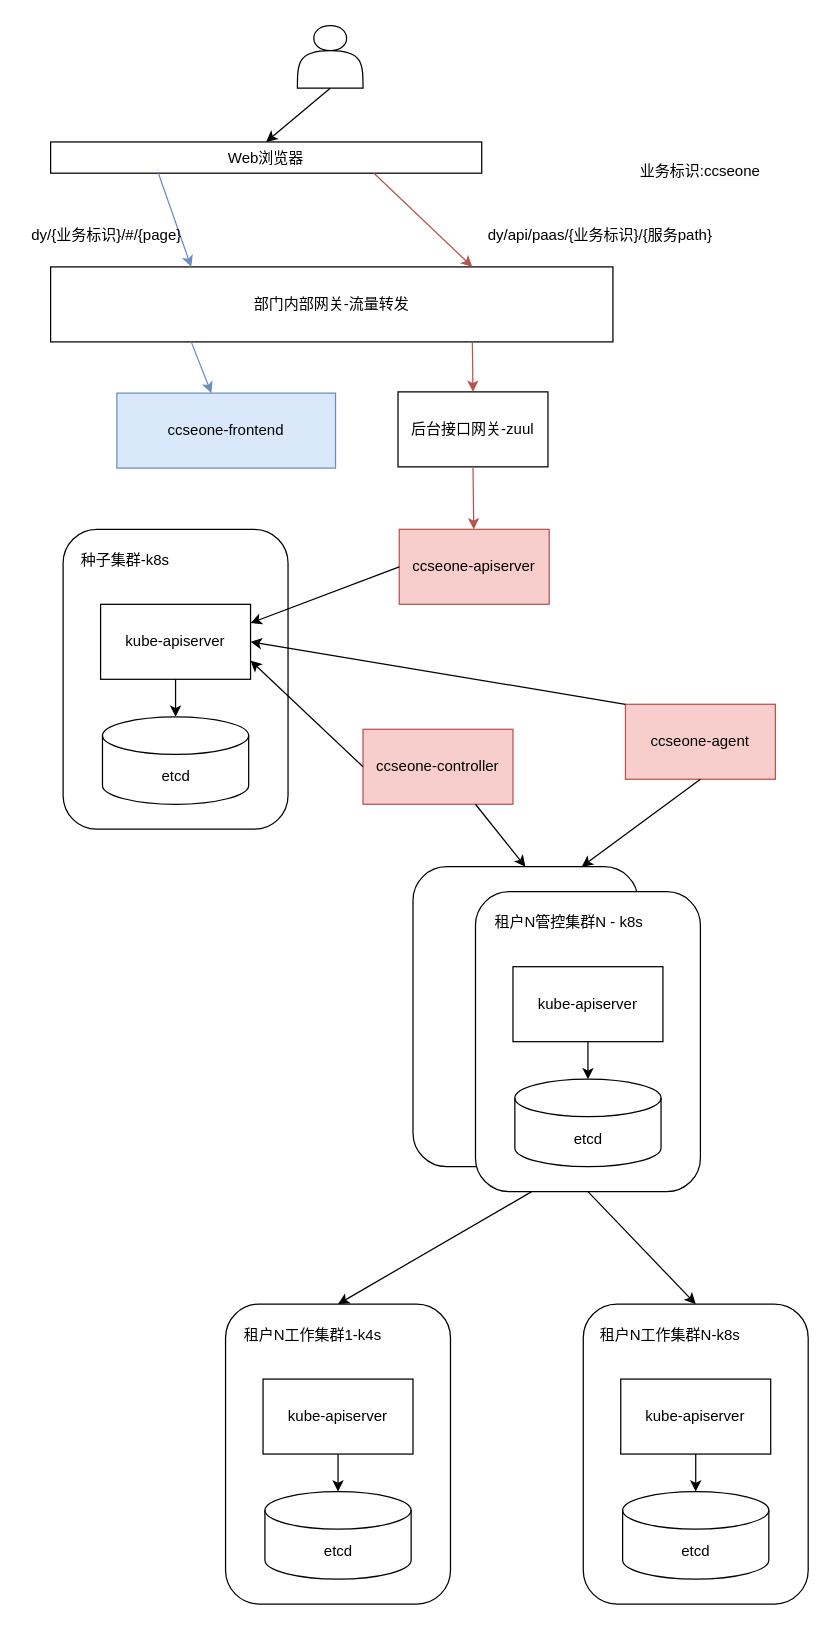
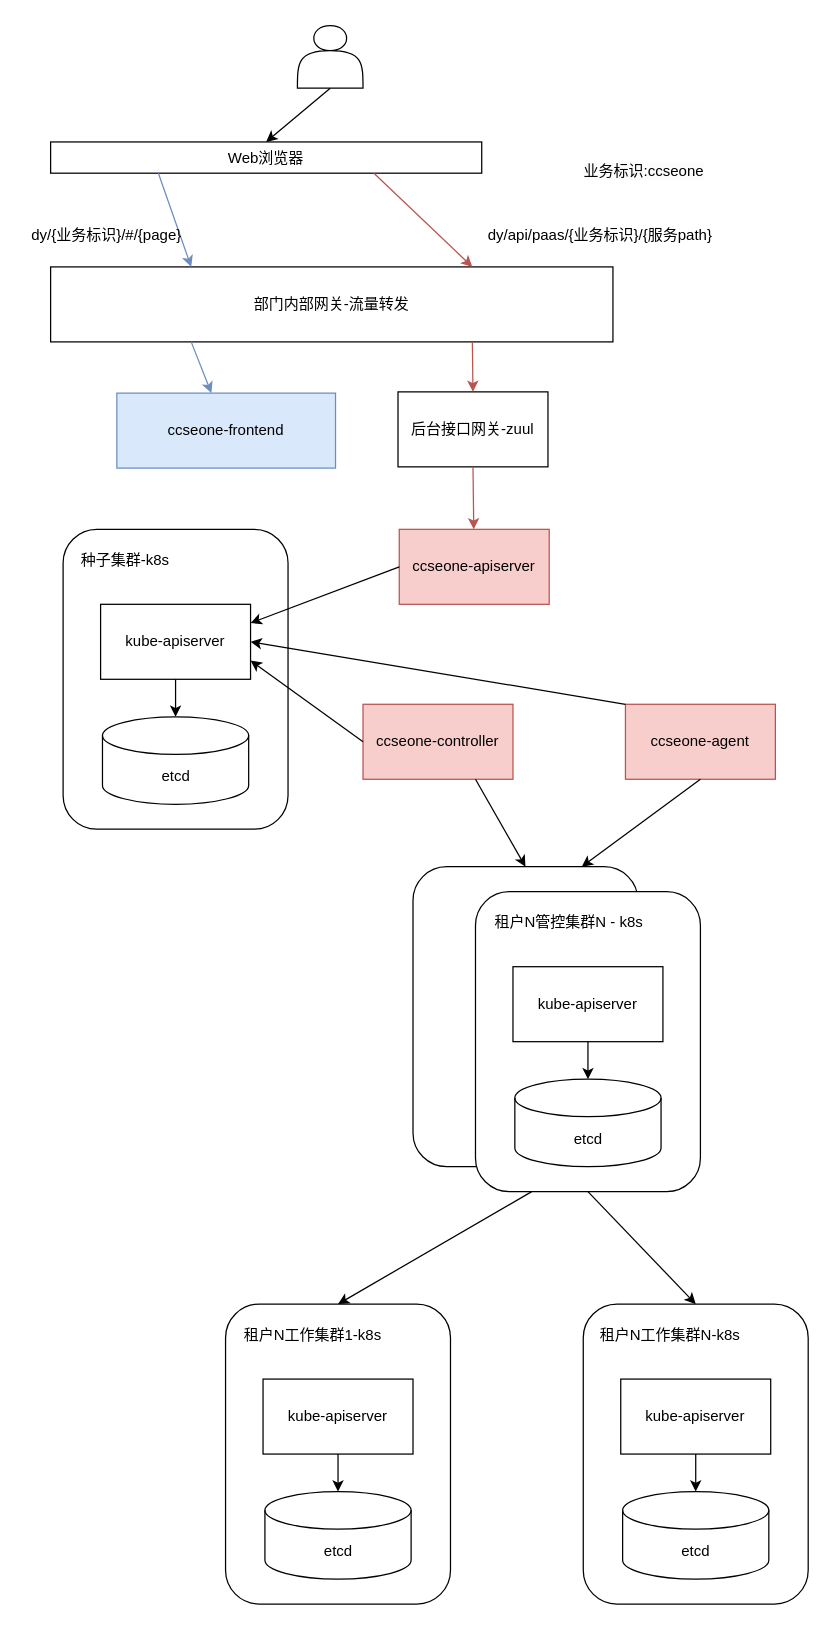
node "业务标识:ccseone": moved (710, 173) -> (654, 173)
node "ccseone-controller": moved (438, 767) -> (438, 742)
node "租户N工作集群1-k4s": label "租户N工作集群1-k4s" -> "租户N工作集群1-k8s"
